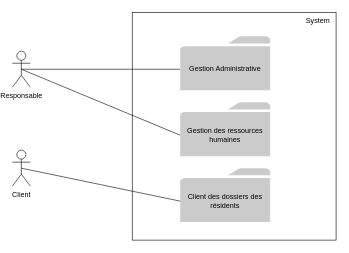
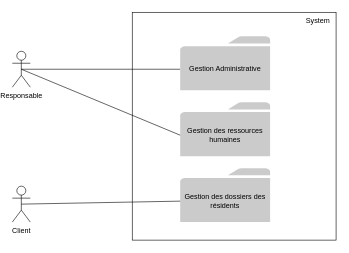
node "Client": moved (21, 168) -> (21, 204)
node "Client des dossiers des résidents": label "Client des dossiers des résidents" -> "Gestion des dossiers des résidents"
